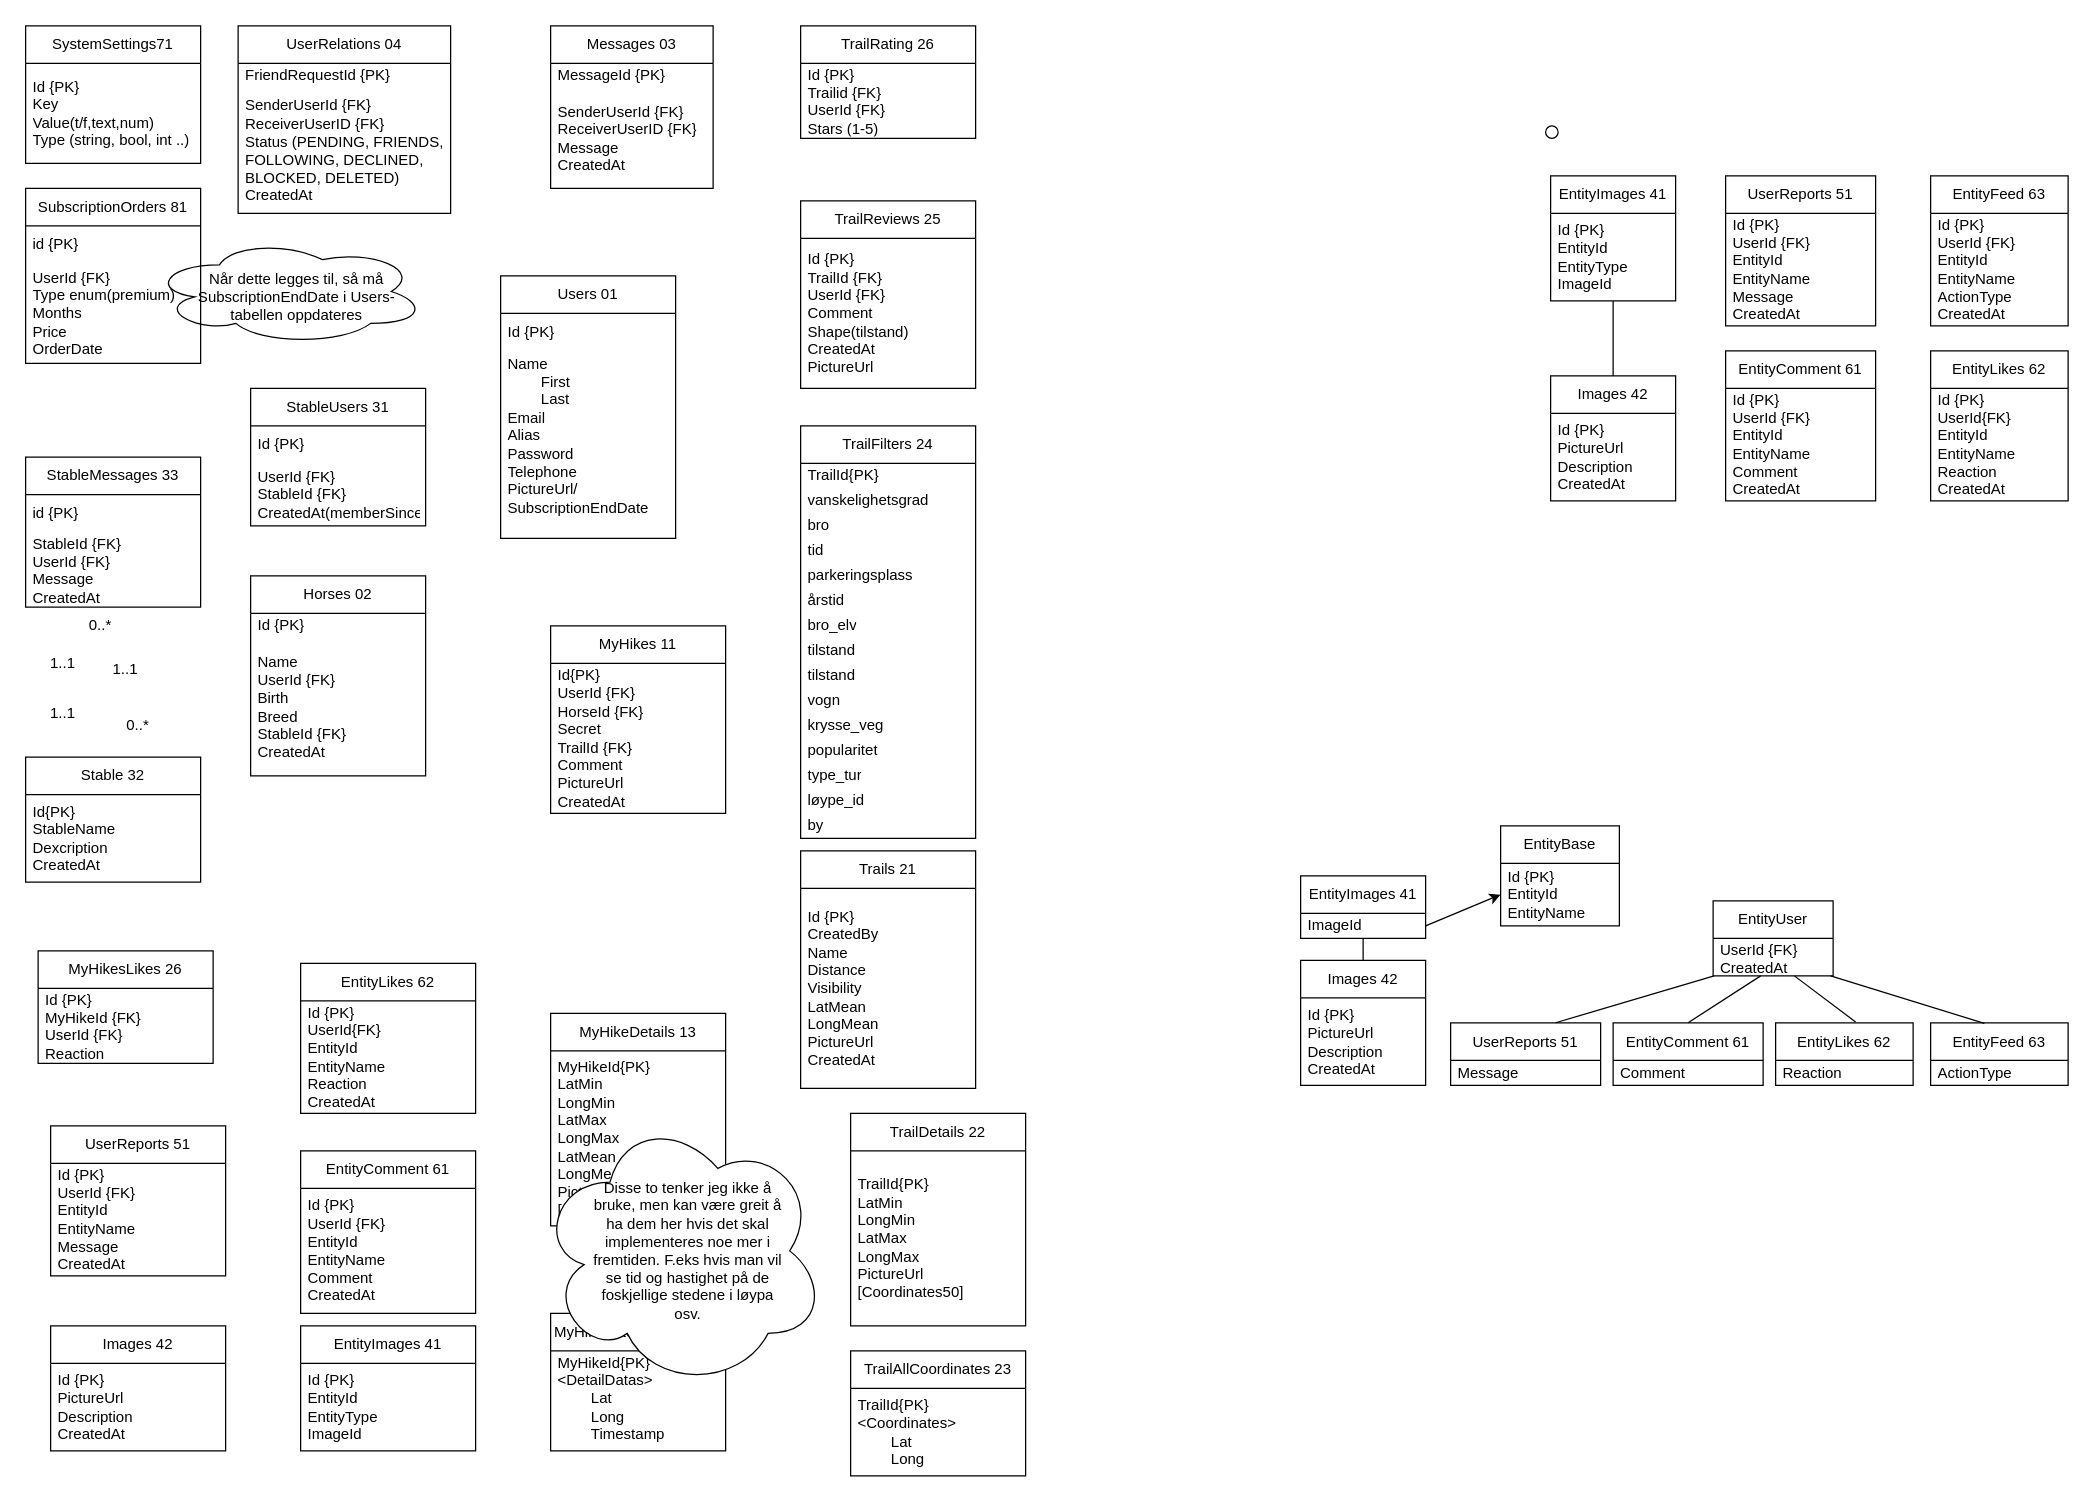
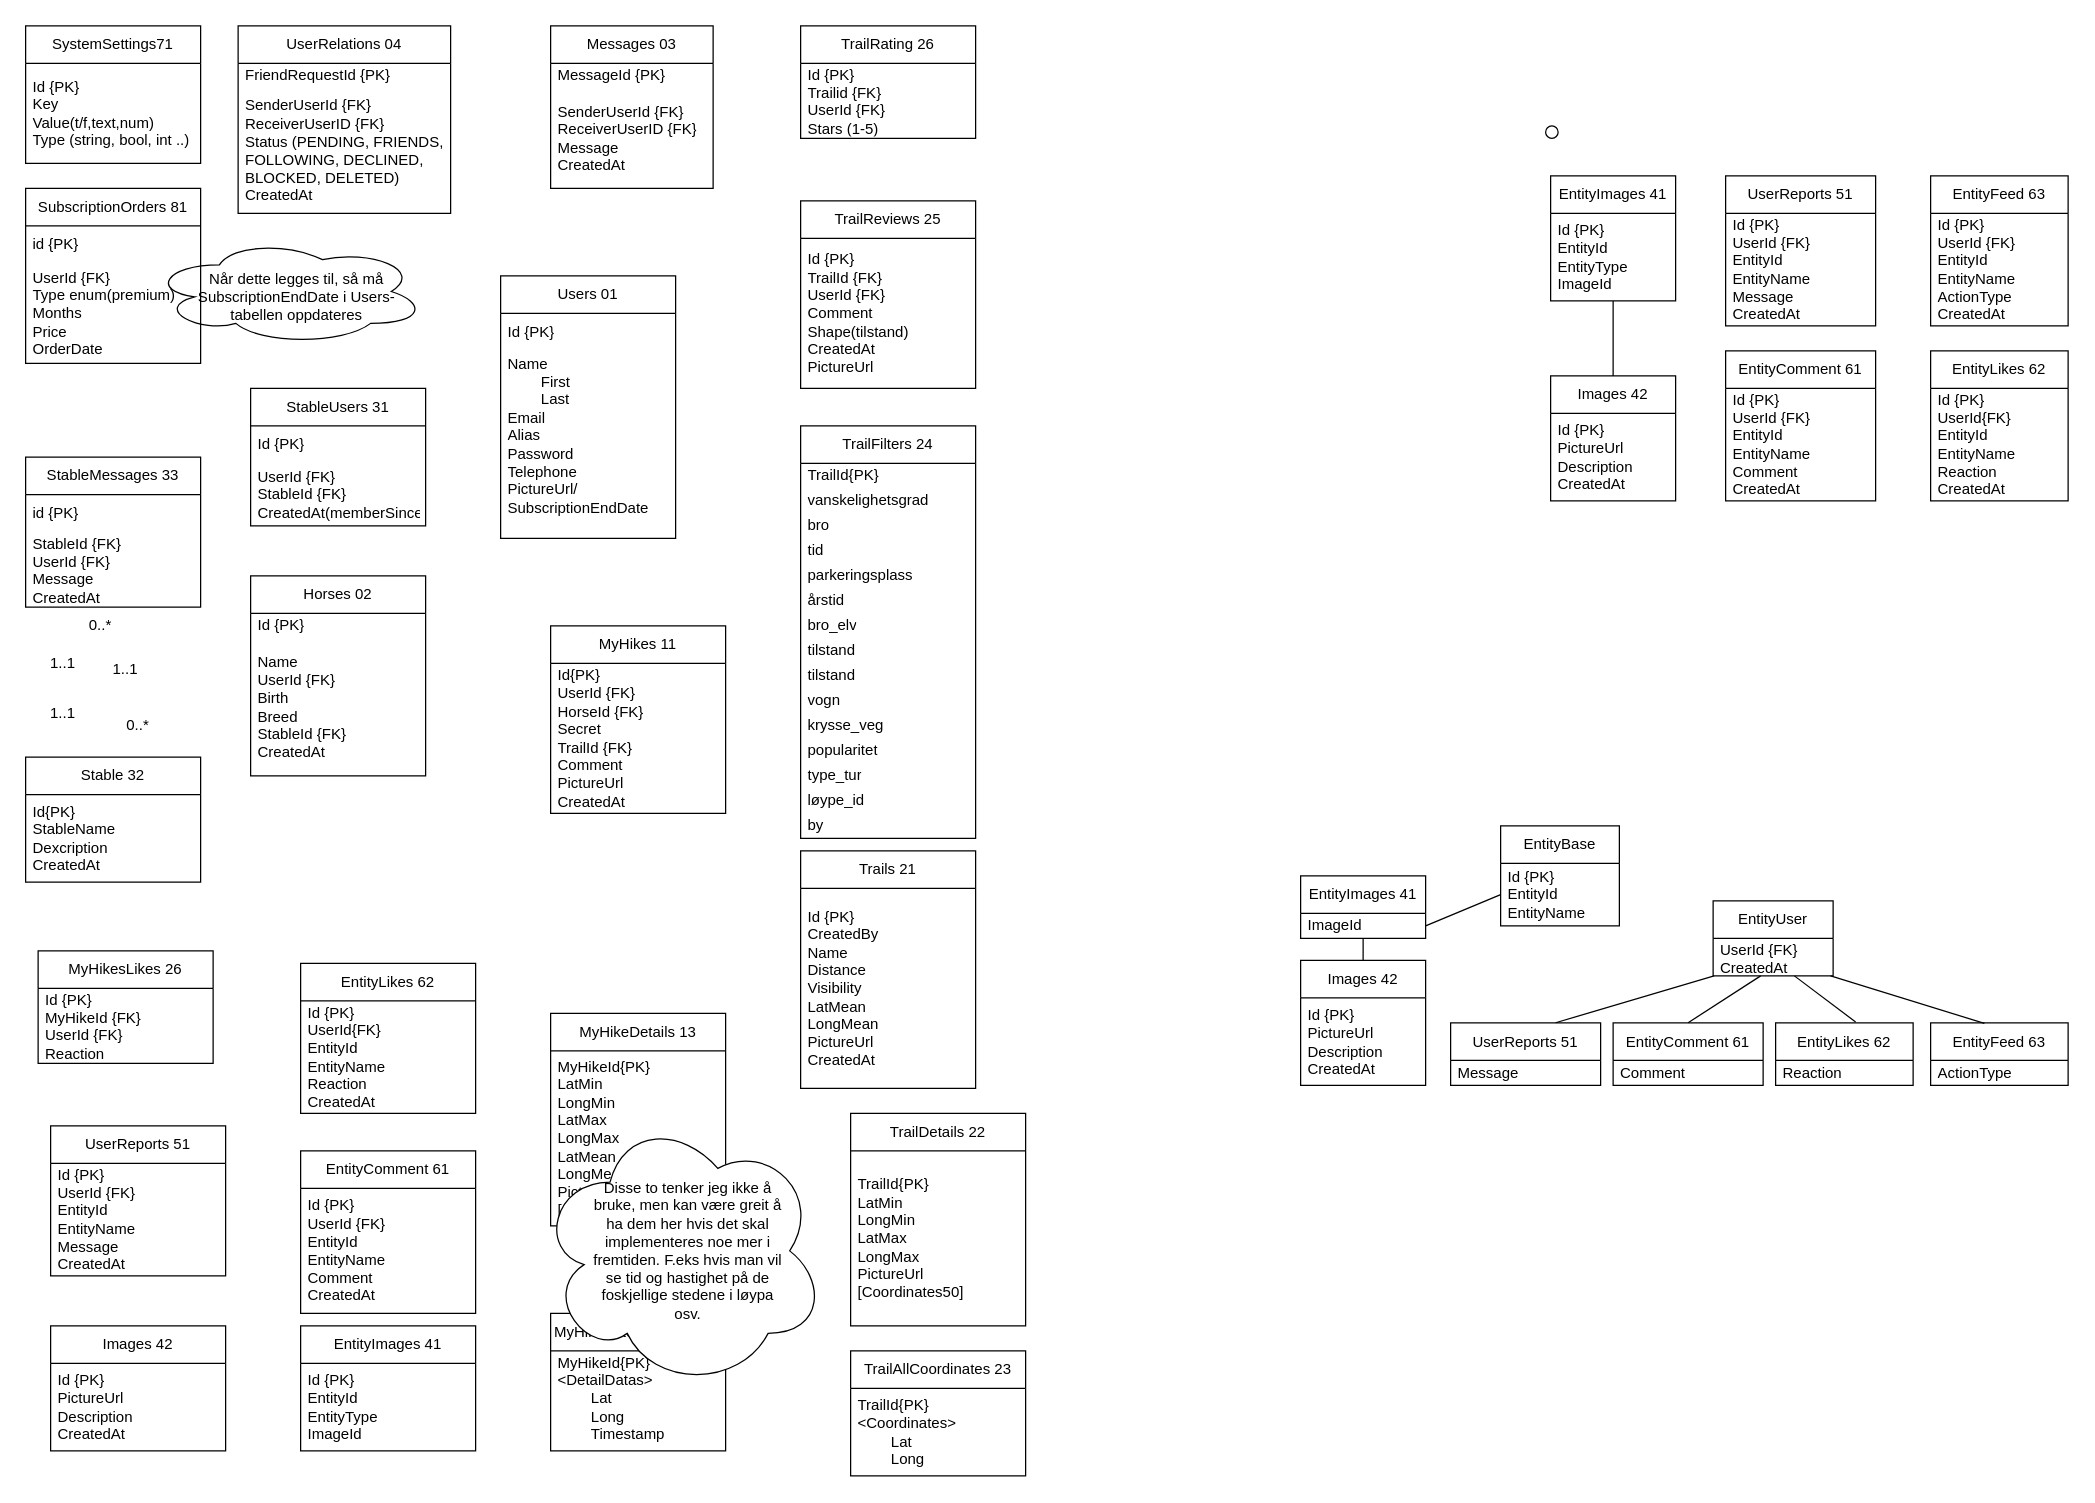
edge "ImageId" -> "Id {PK} EntityId EntityName": arrowhead classic -> none
